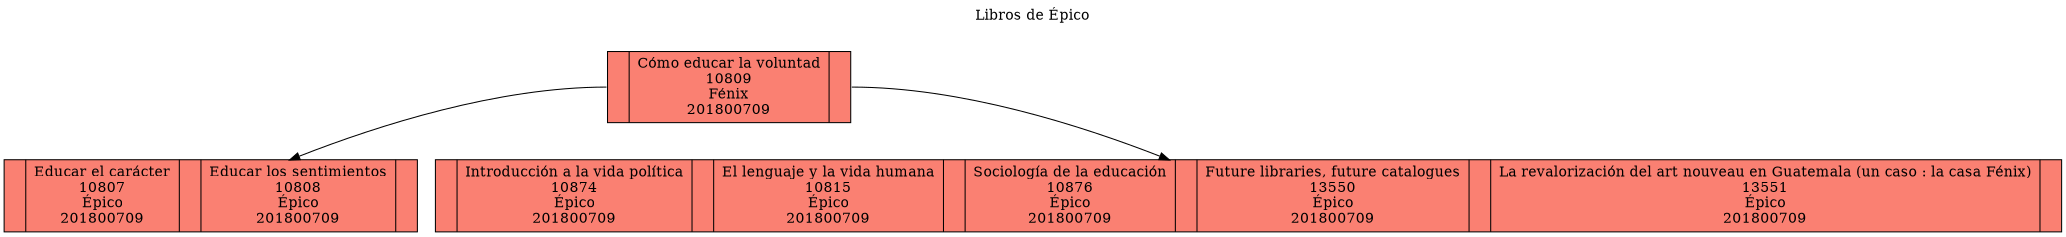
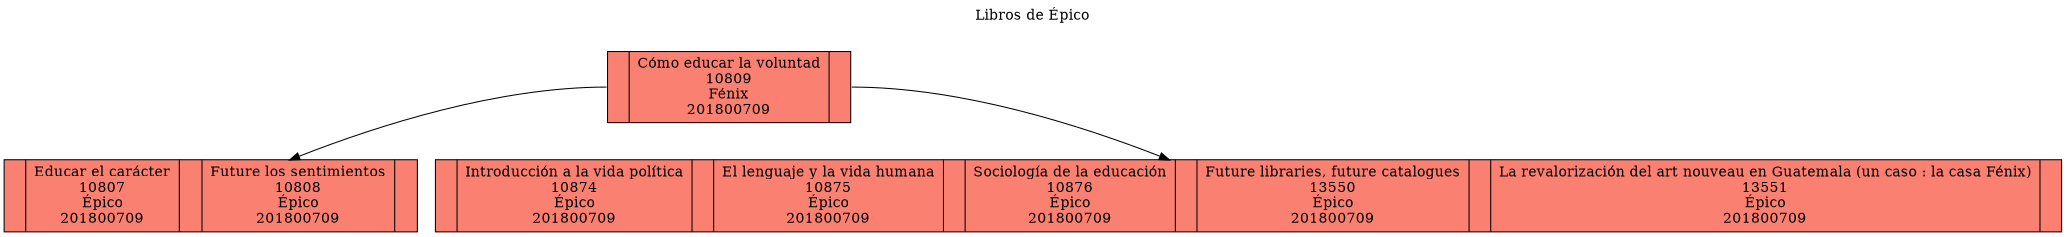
node "Educar el carácter": text "Educar los sentimientos" -> "Future los sentimientos"
node "Introducción a la vida política": text "10815" -> "10875"
